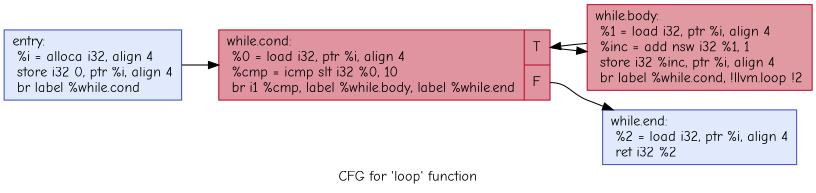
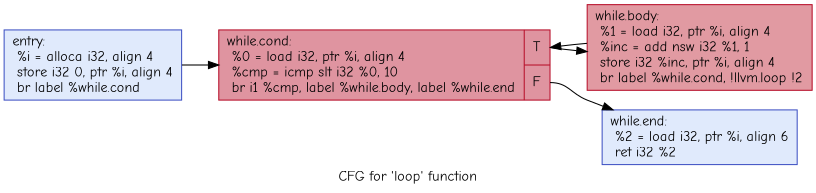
node "while.end:": text "%2 = load i32, ptr %i, align 4" -> "%2 = load i32, ptr %i, align 6"
